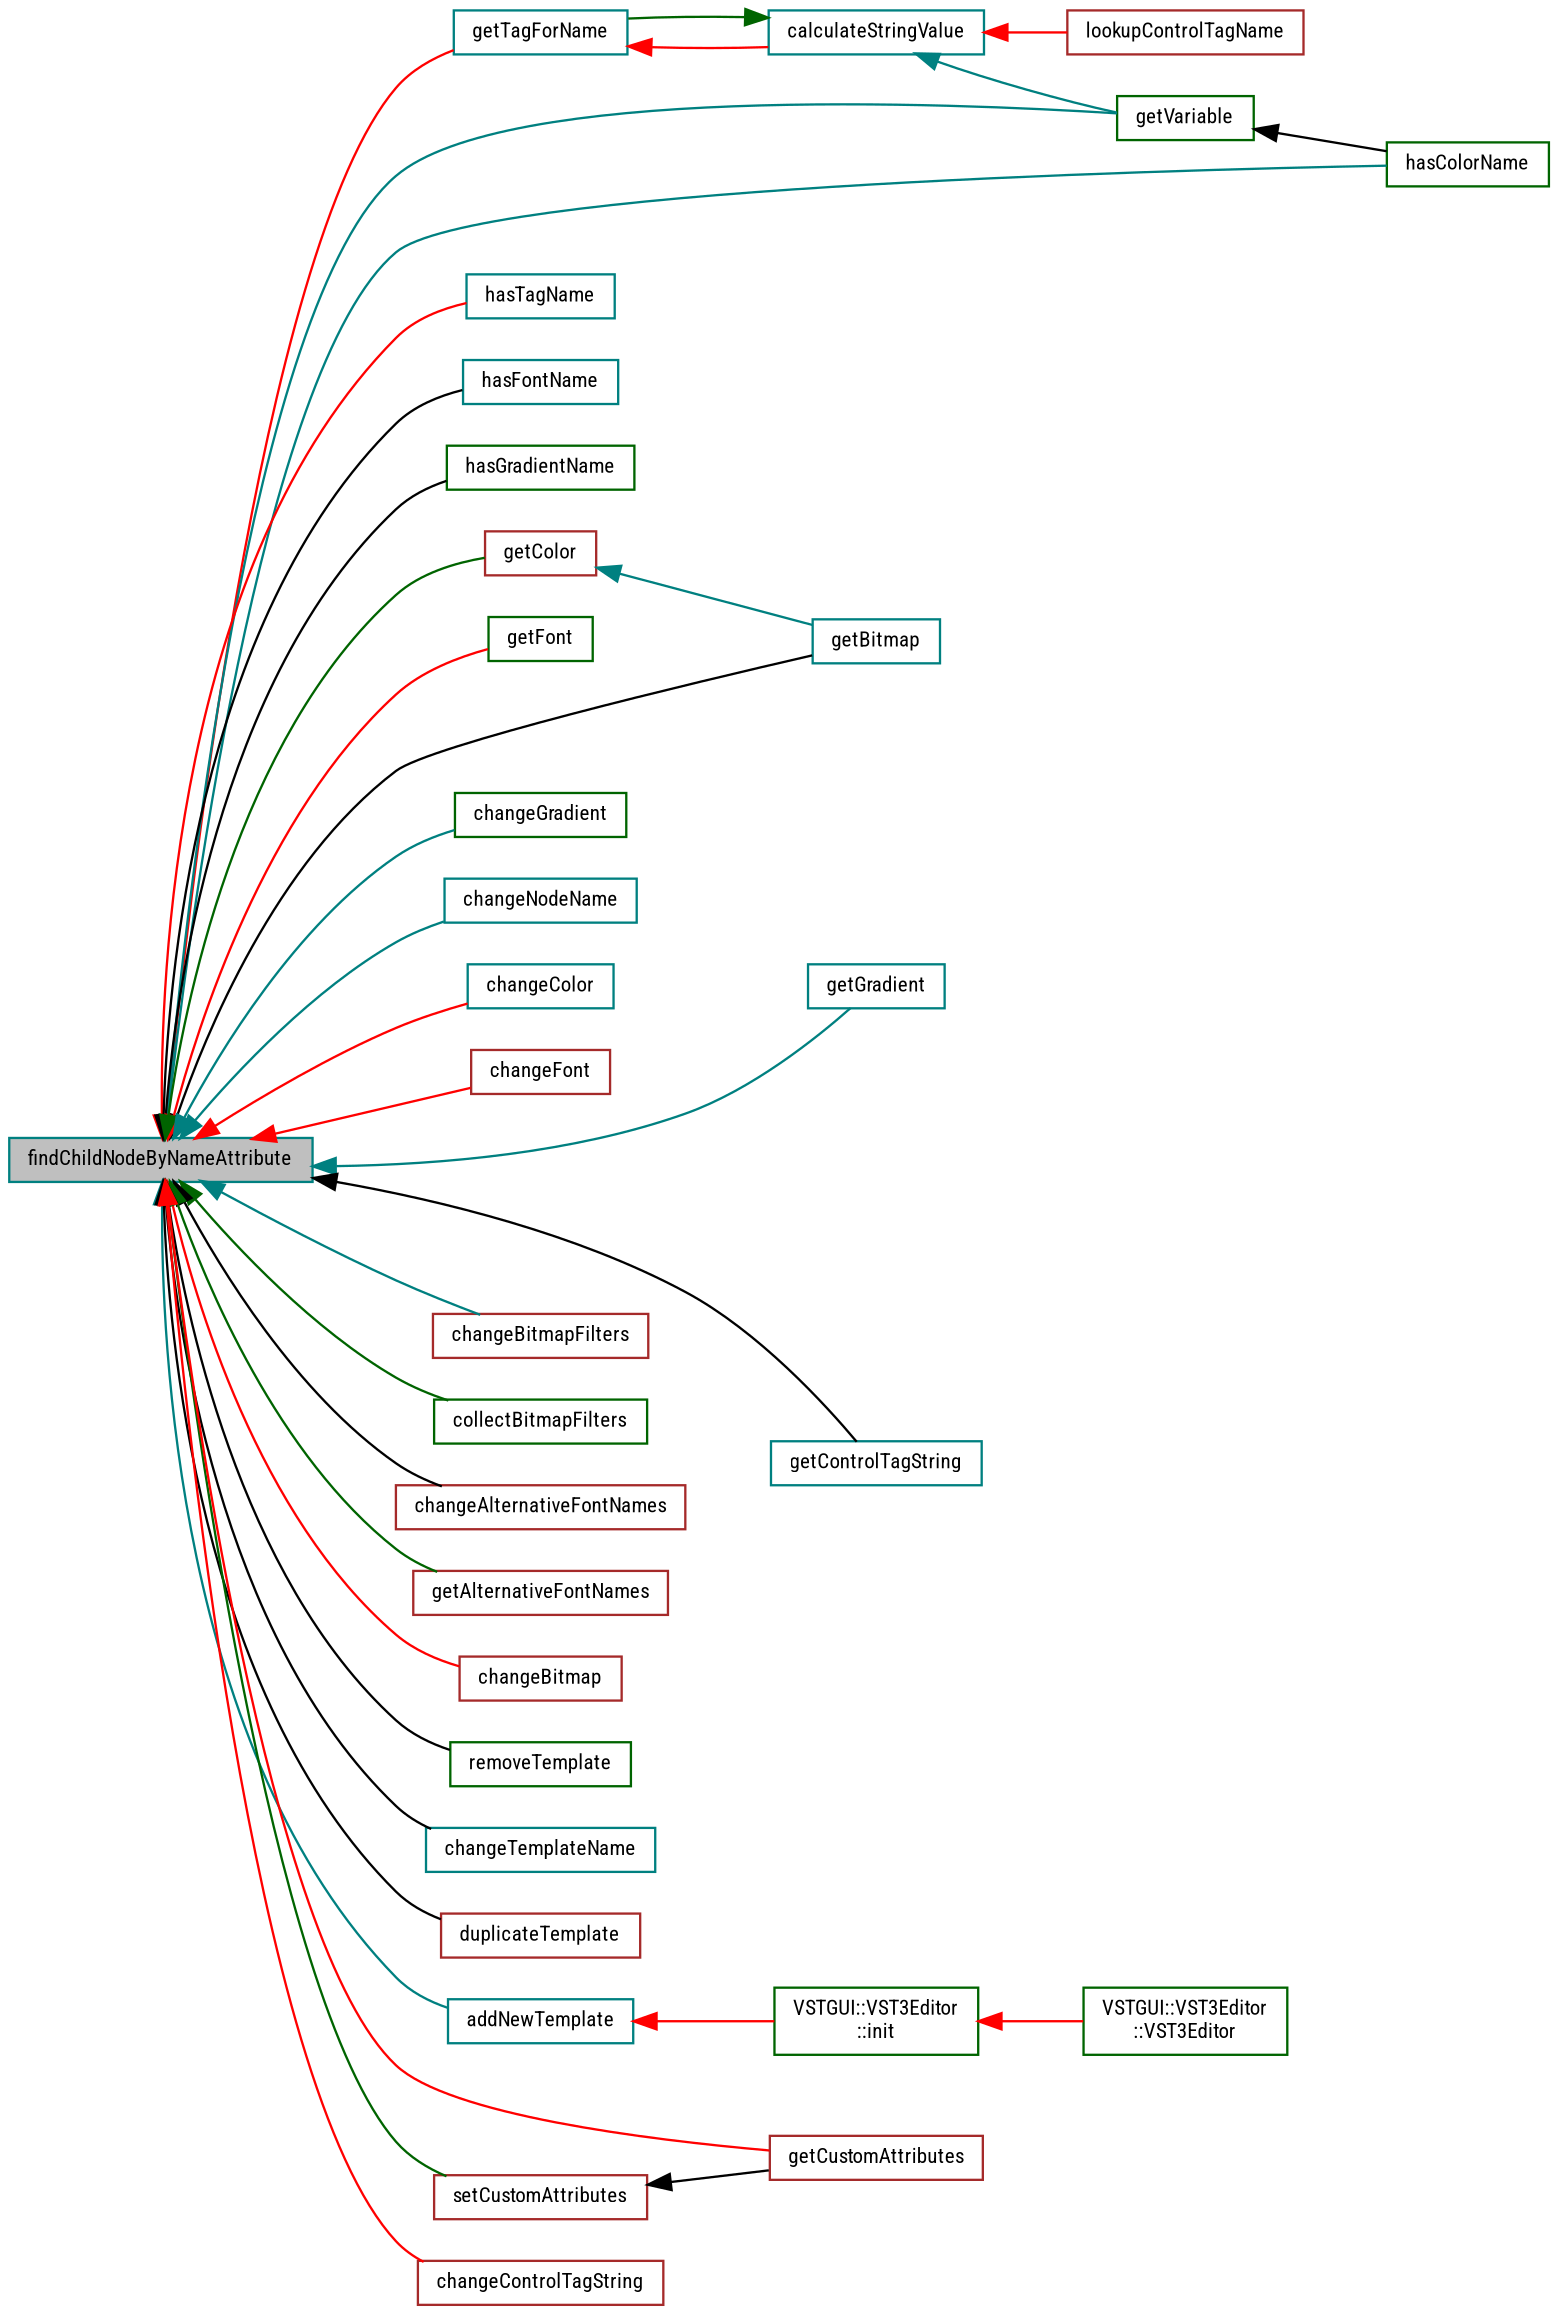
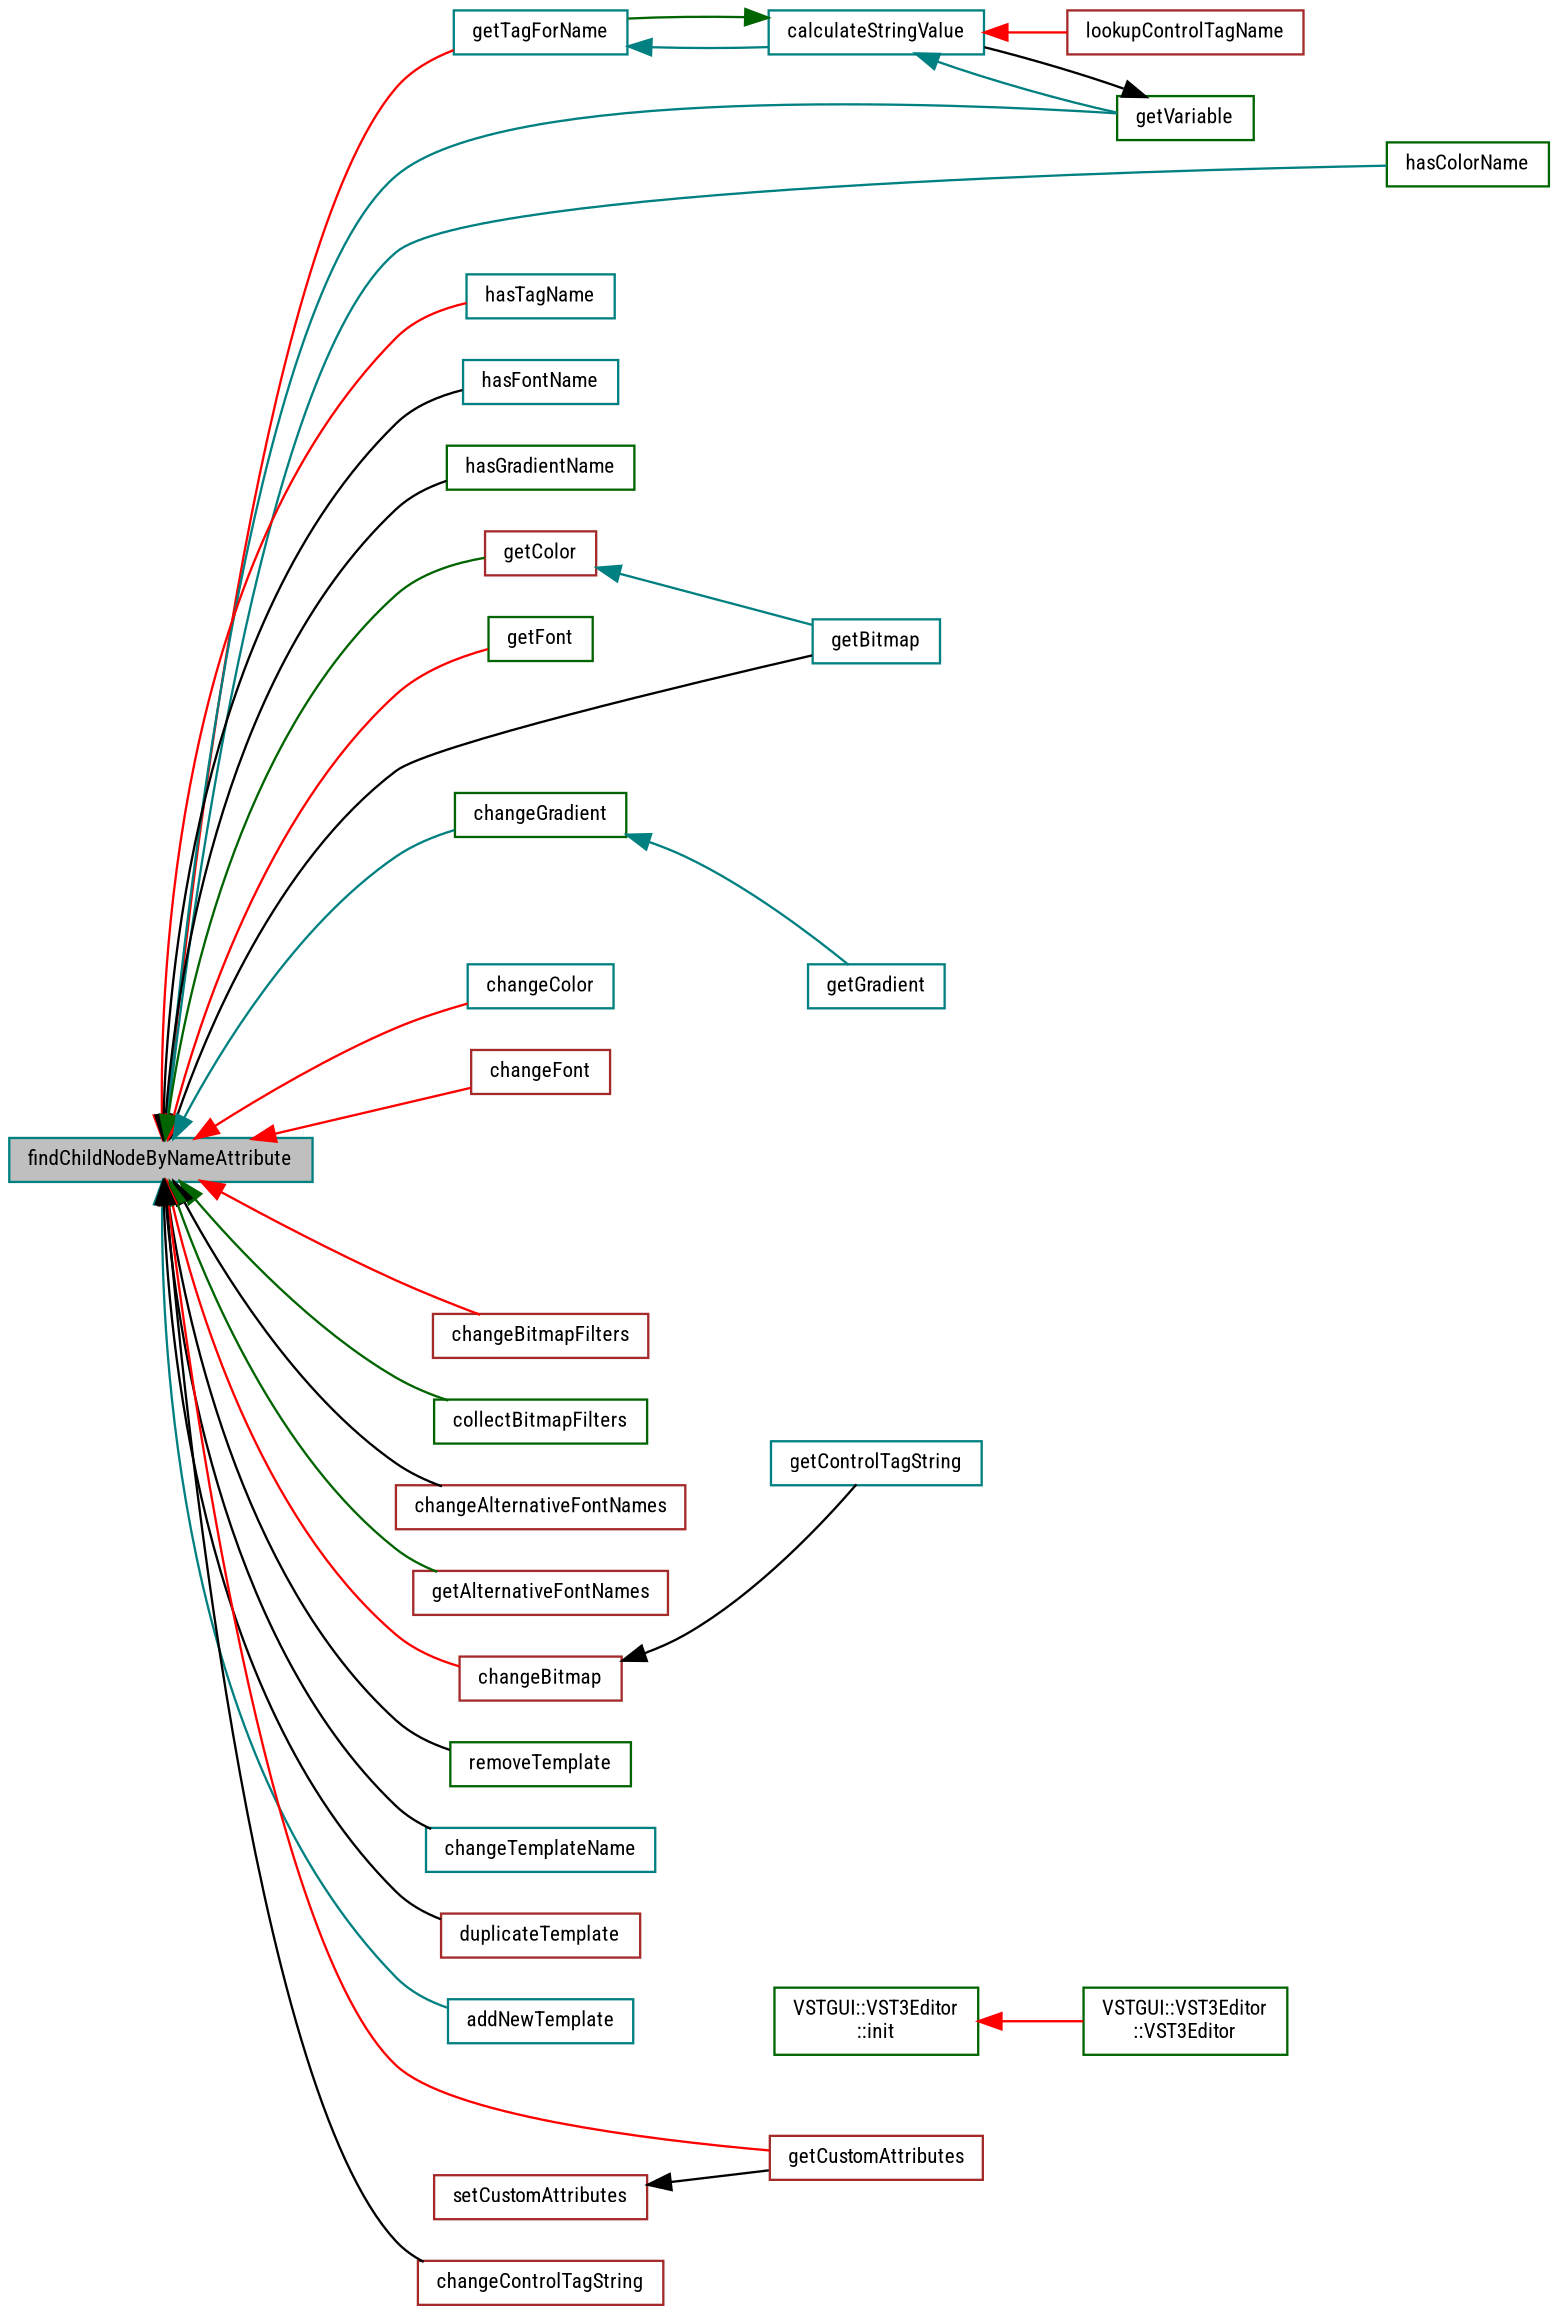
edge "calculateStringValue" -> "getTagForName": color red -> teal
edge "hasColorName" -> "getVariable": now "calculateStringValue" -> "getVariable"
node "changeNodeName": removed
edge "getGradient" -> "findChildNodeByNameAttribute": now "getGradient" -> "changeGradient"
edge "changeBitmapFilters" -> "findChildNodeByNameAttribute": color teal -> red
edge "getControlTagString" -> "findChildNodeByNameAttribute": now "getControlTagString" -> "changeBitmap"
edge "changeControlTagString" -> "findChildNodeByNameAttribute": color red -> black
edge "setCustomAttributes" -> "findChildNodeByNameAttribute": removed
edge "VSTGUI::VST3Editor ::init" -> "addNewTemplate": removed
